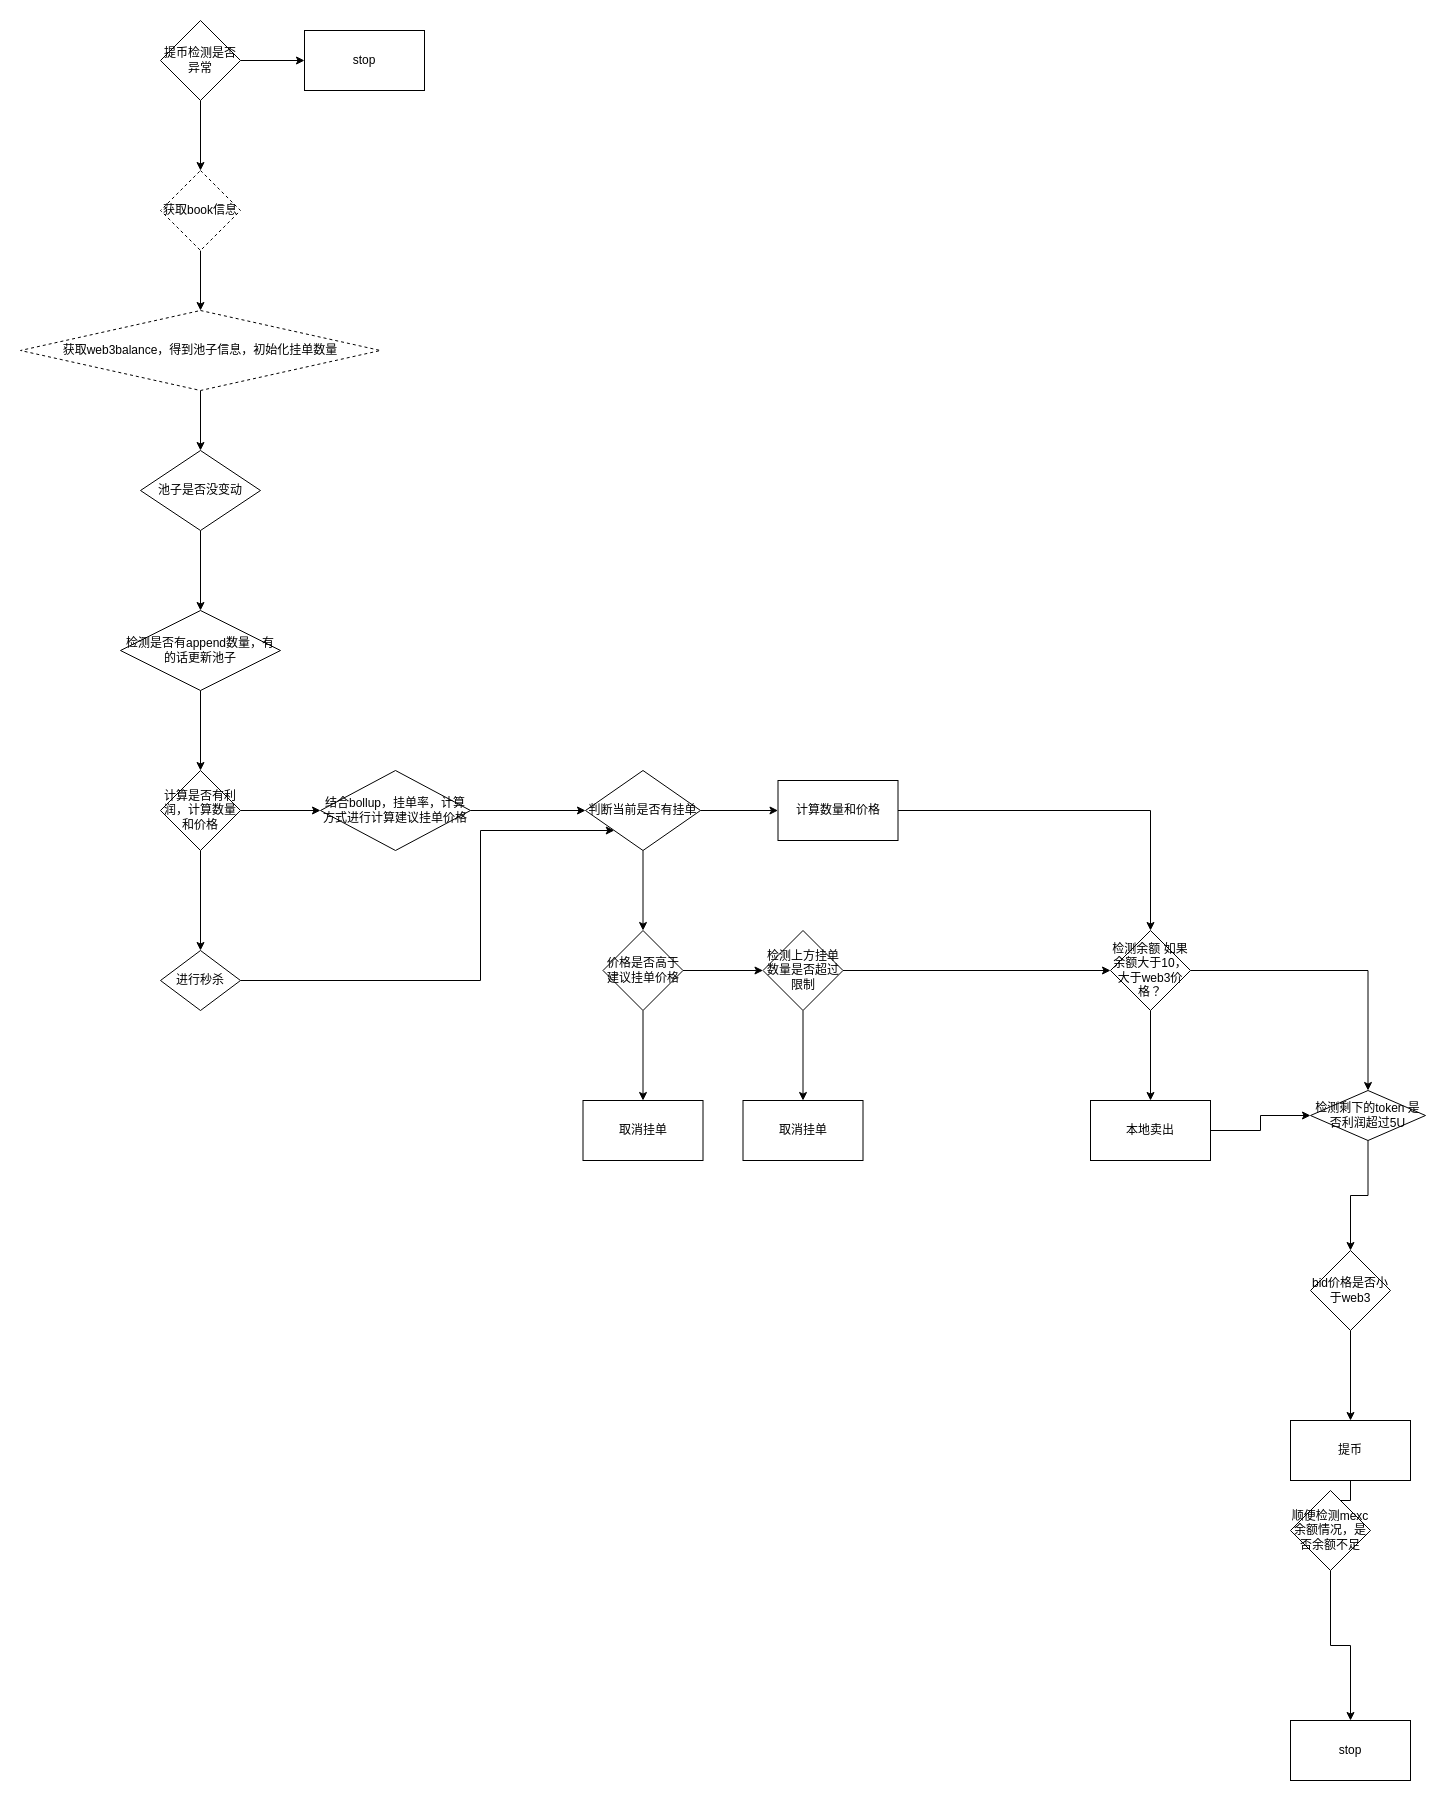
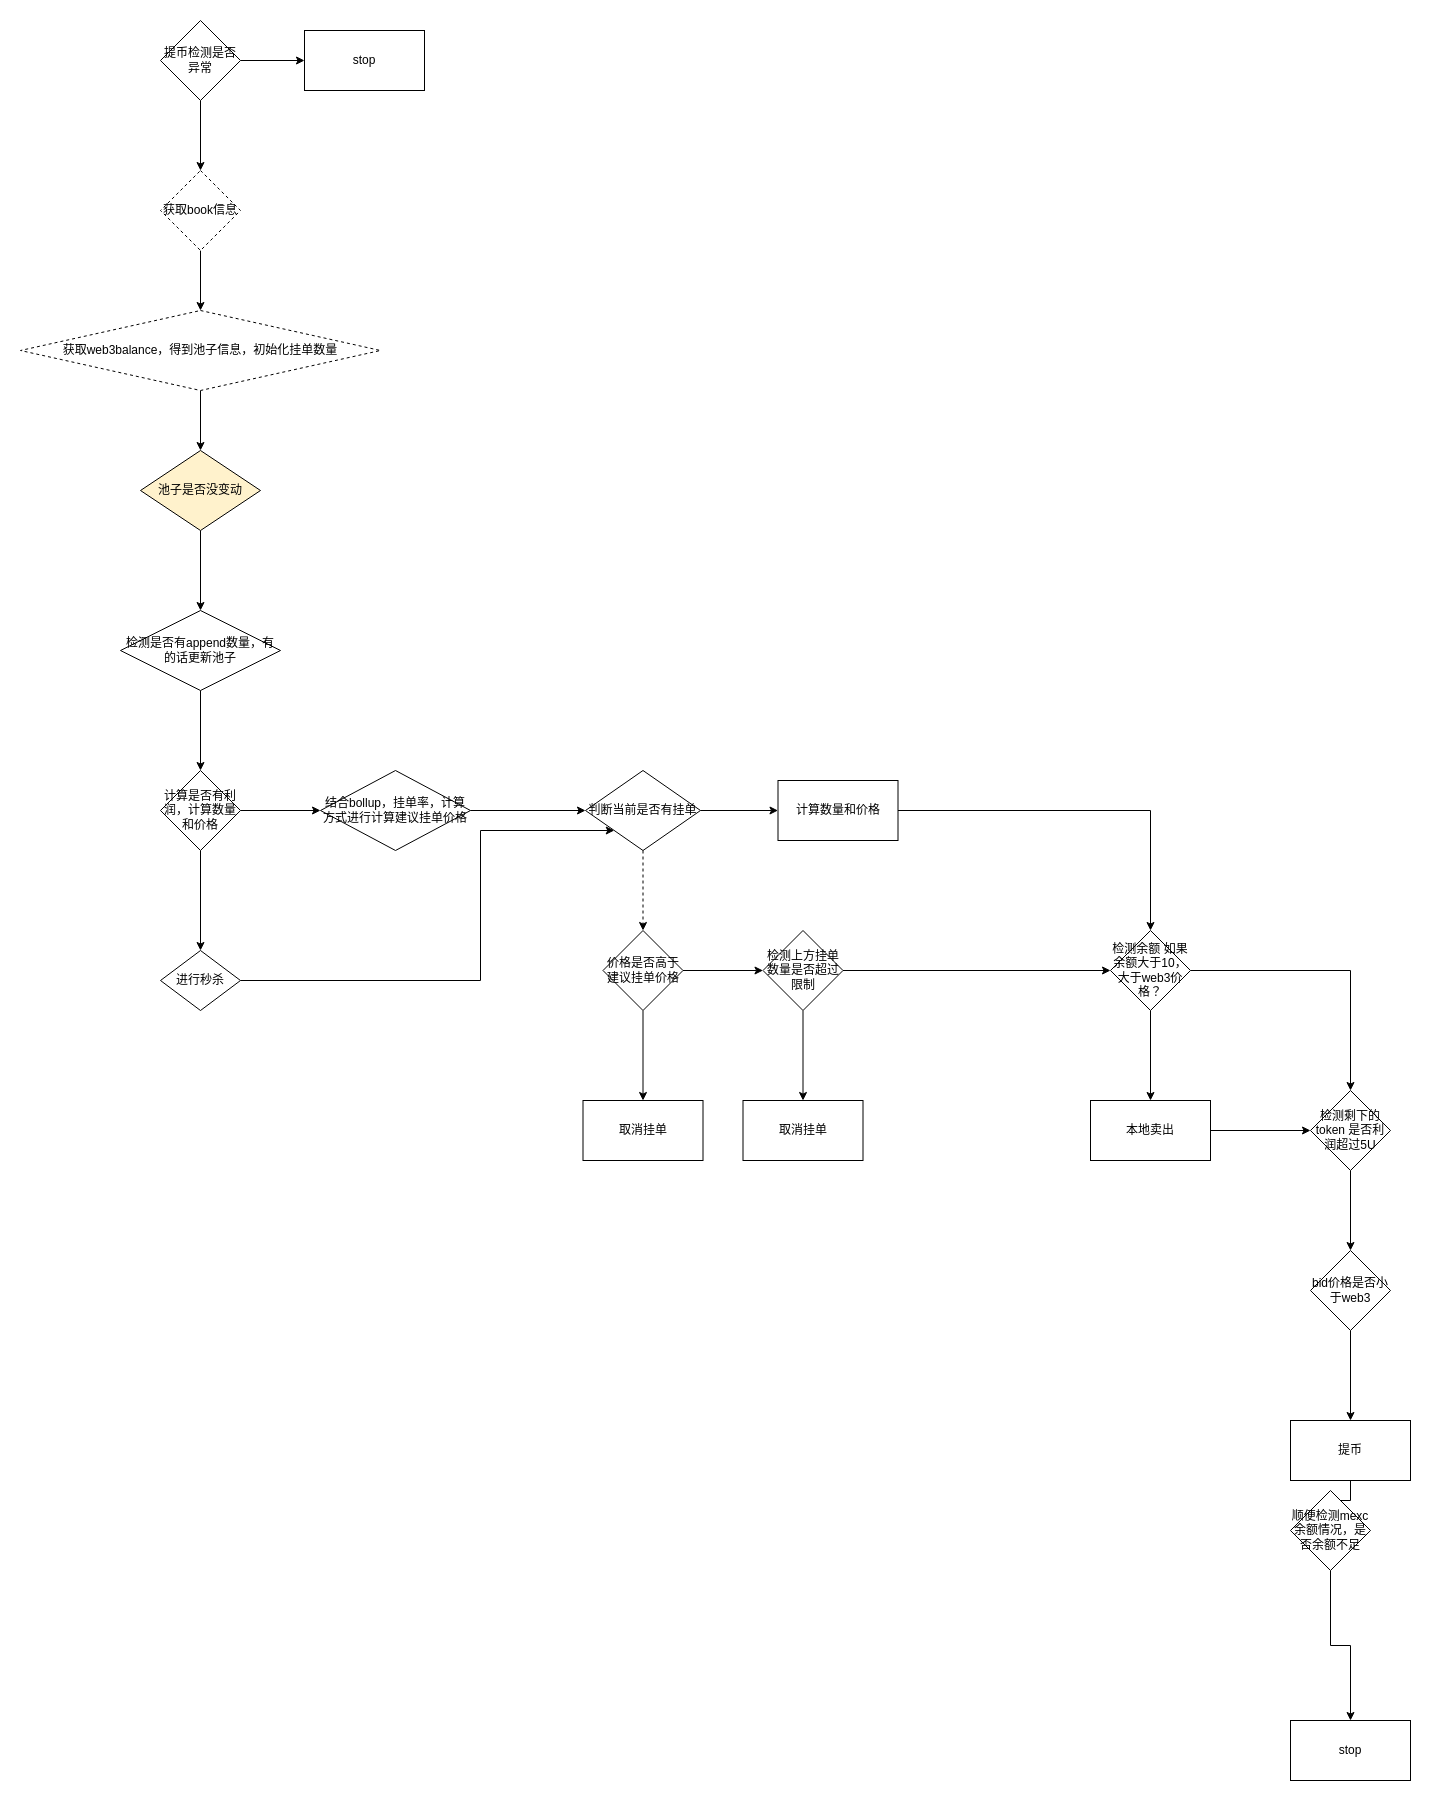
node "池子是否没变动": fillcolor #ffffff -> #fff2cc
edge "判断当前是否有挂单" -> "价格是否高于建议挂单价格": style solid -> dashed
node "检测剩下的token 是否利润超过5U": size 115x50 -> 80x80
